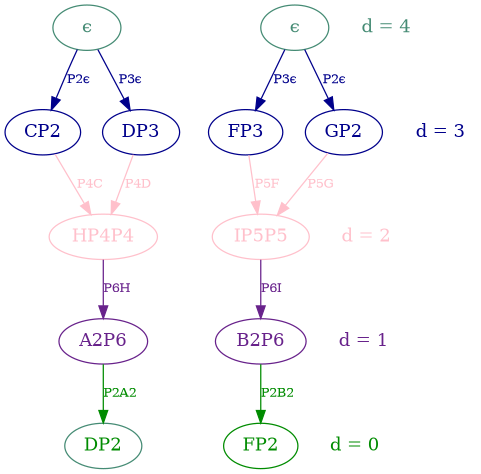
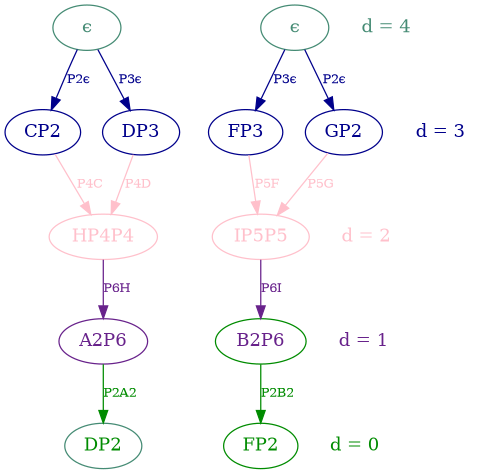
node "B2P6": color darkorchid4 -> green4
